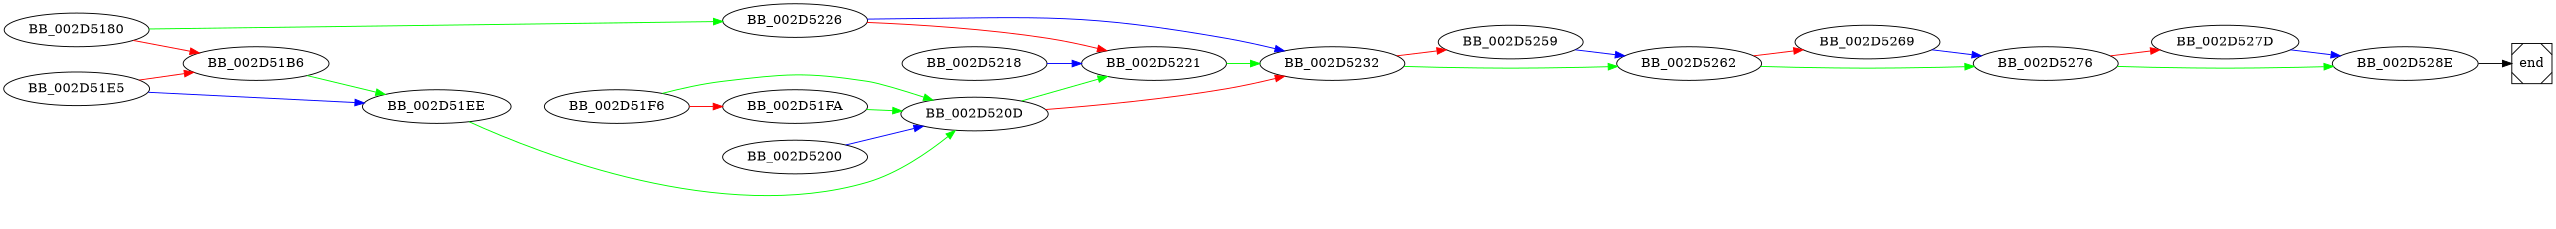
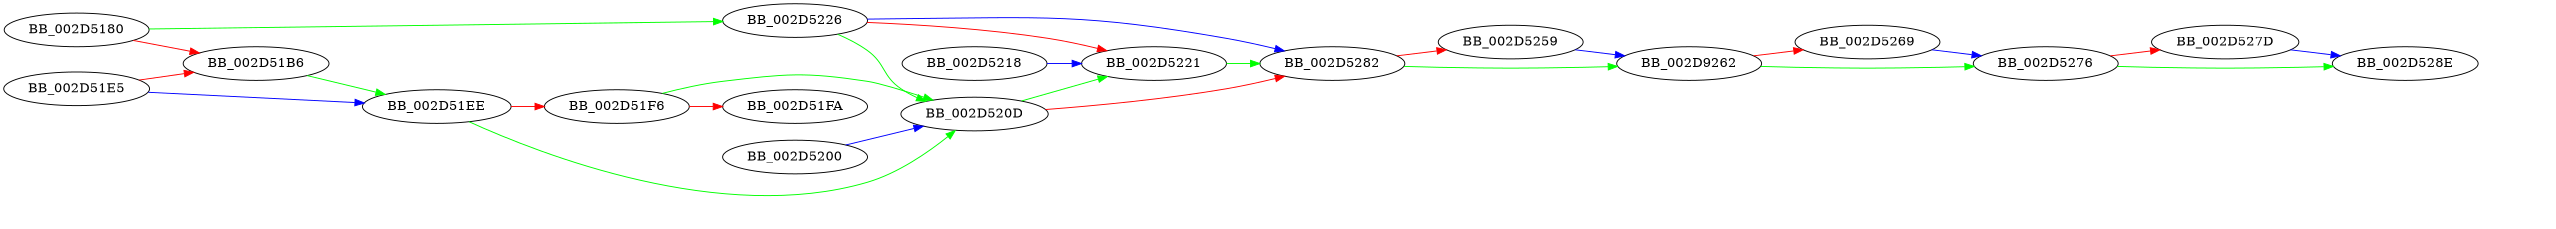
node "BB_002D5232": label "BB_002D5232" -> "BB_002D5282"
node "BB_002D5262": label "BB_002D5262" -> "BB_002D9262"
node "end": removed
edge "BB_002D51EE" -> "BB_002D51F6": added
edge "BB_002D51FA" -> "BB_002D520D": now "BB_002D5226" -> "BB_002D520D"
